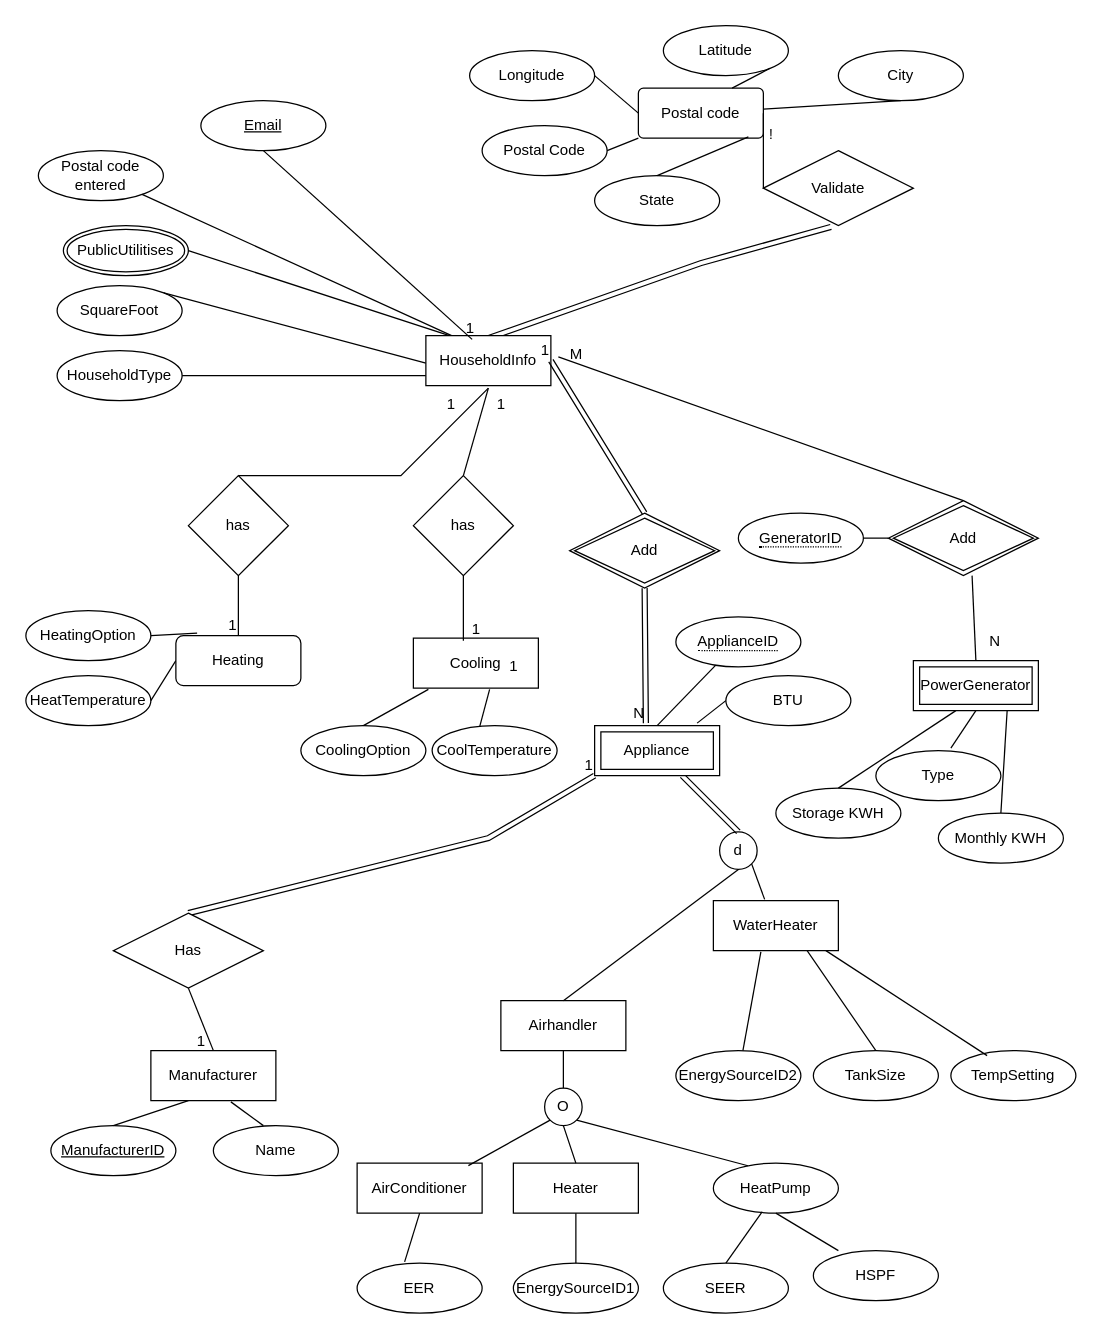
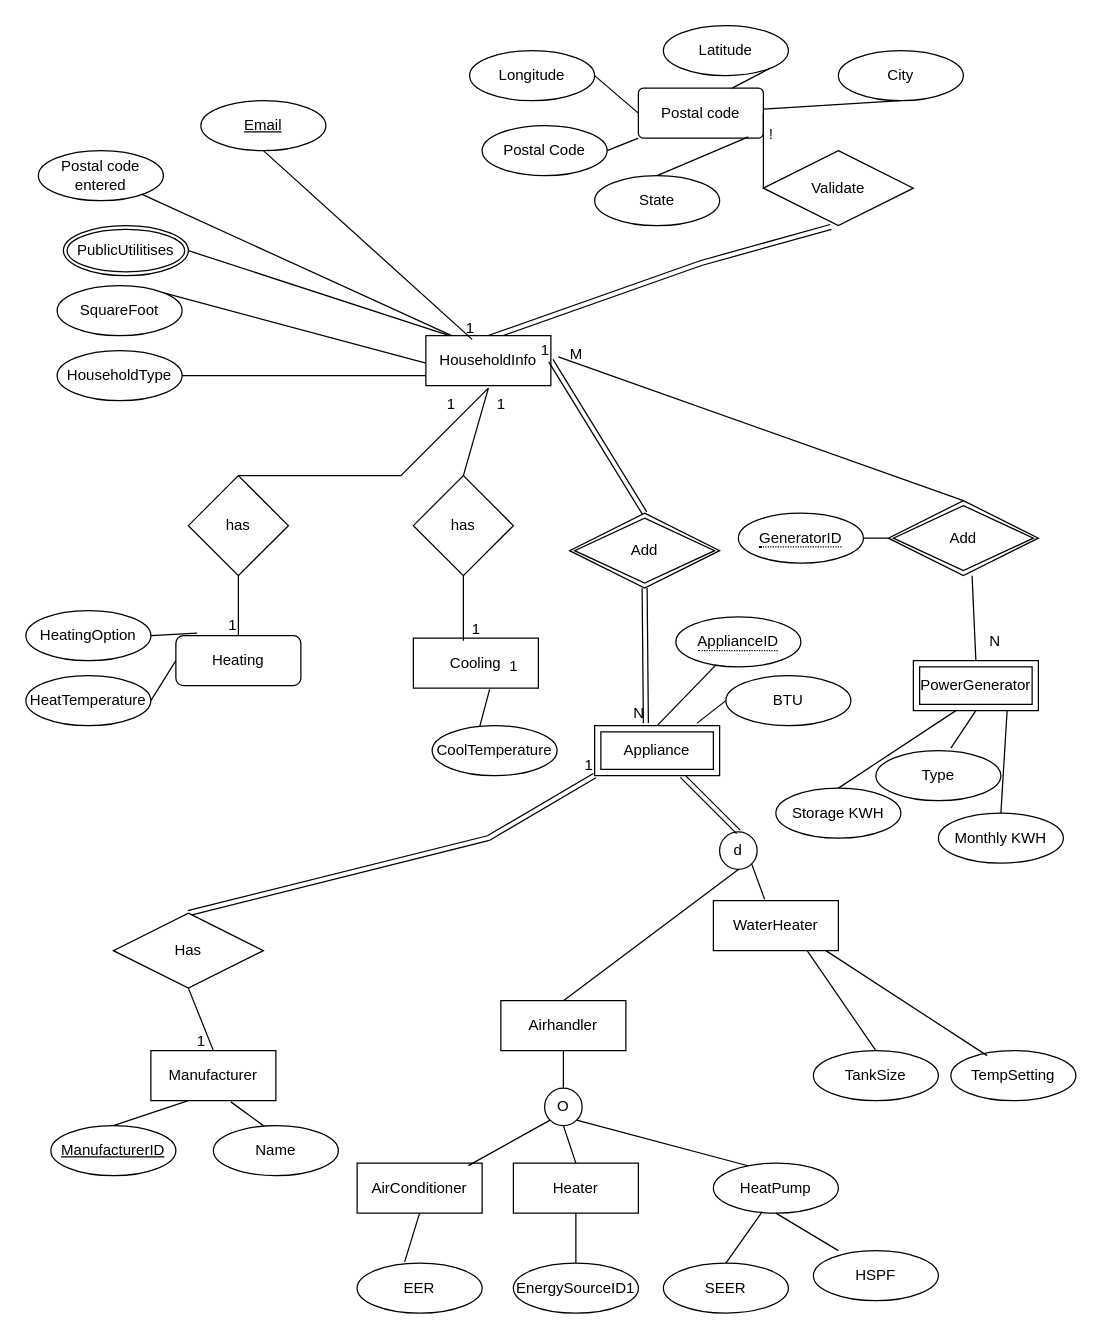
edge "Cooling" -- "CoolingOption": removed
node "CoolingOption": removed
edge "WaterHeater" -- "EnergySourceID2": removed
node "EnergySourceID2": removed
